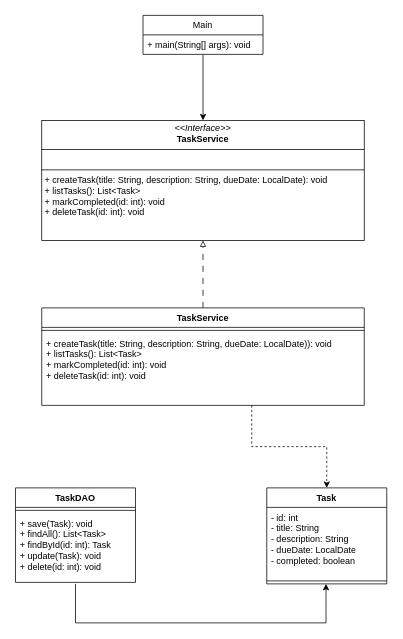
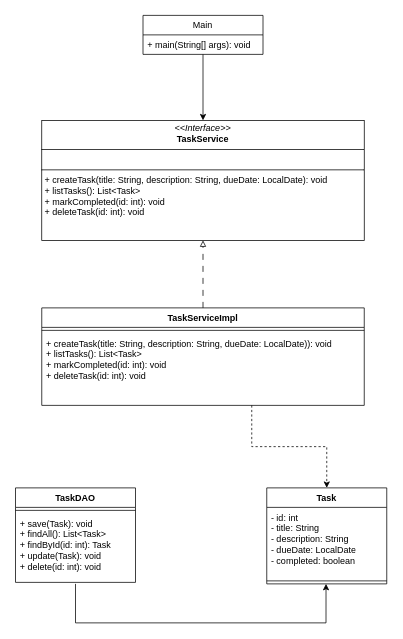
node "TaskService": label "TaskService" -> "TaskServiceImpl"
